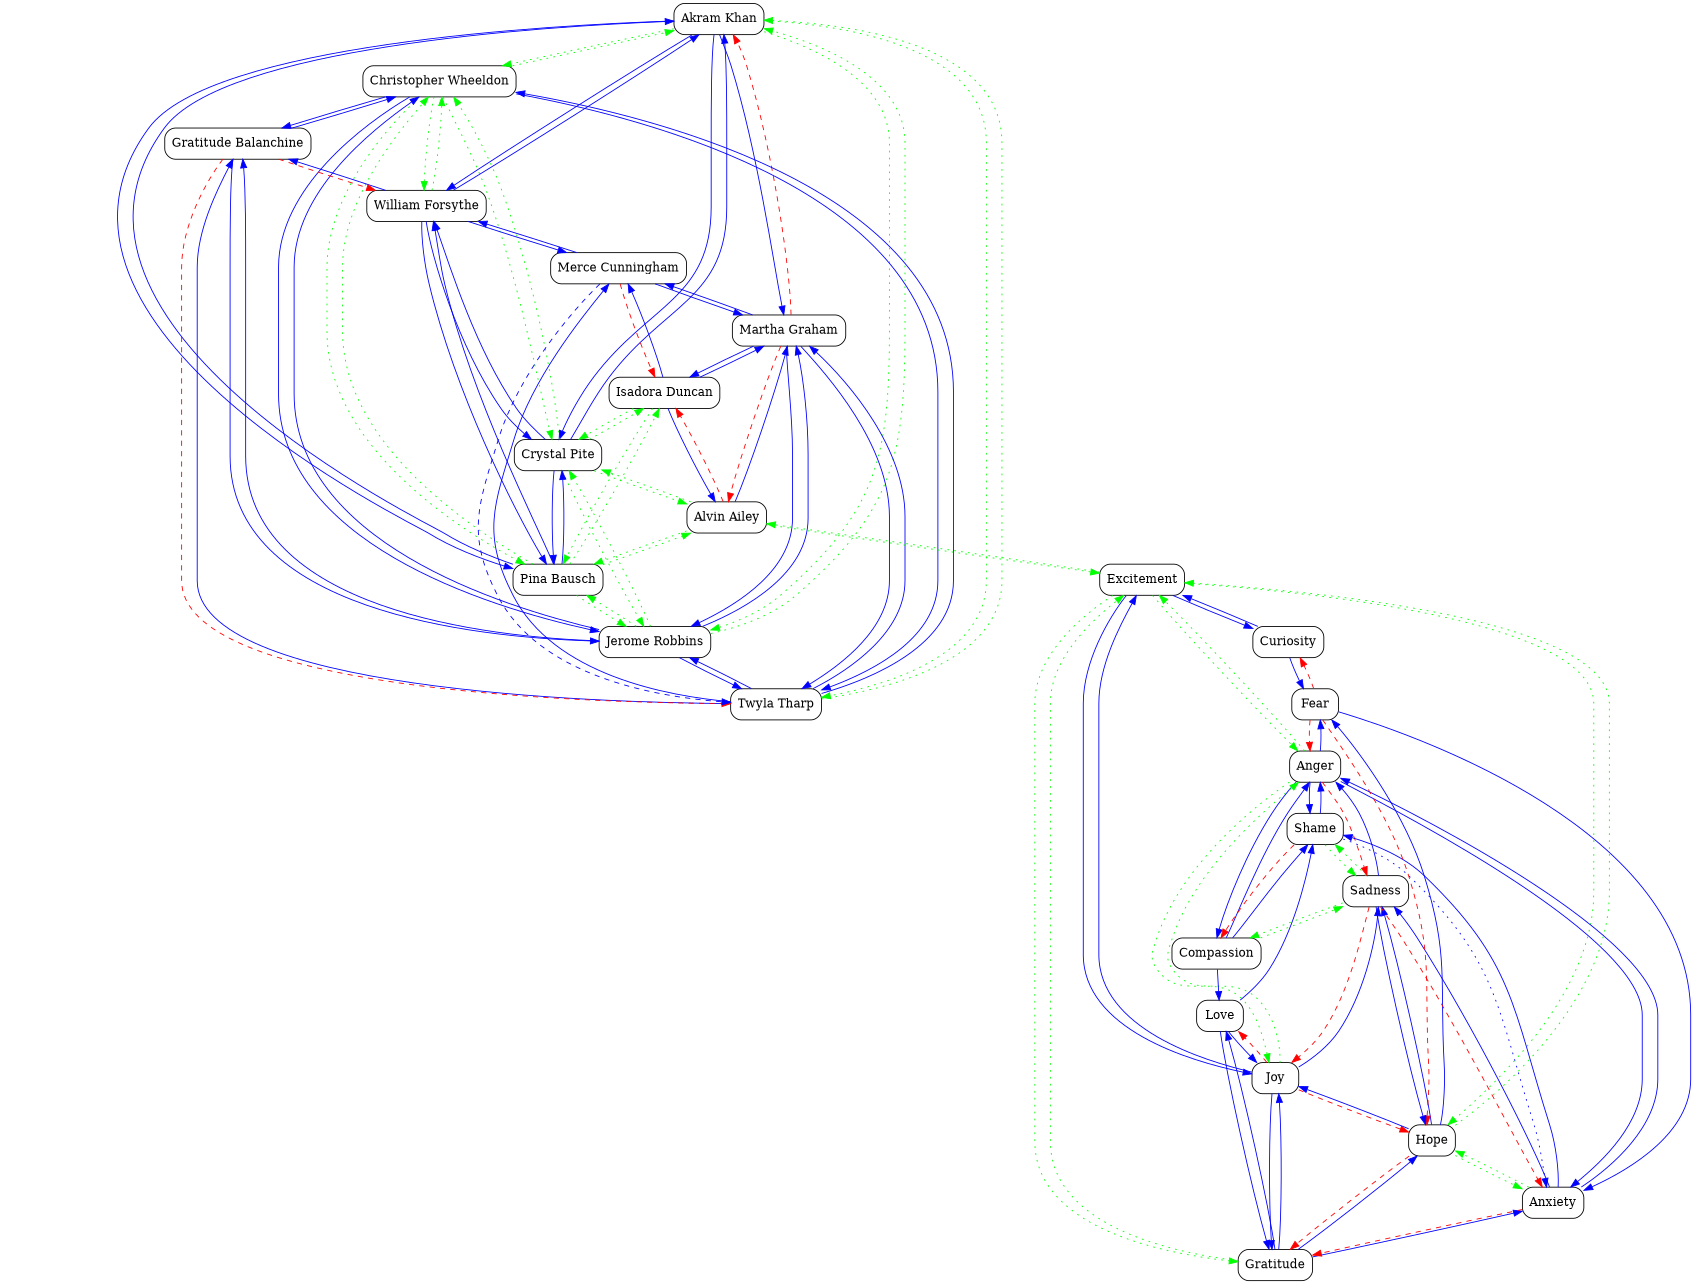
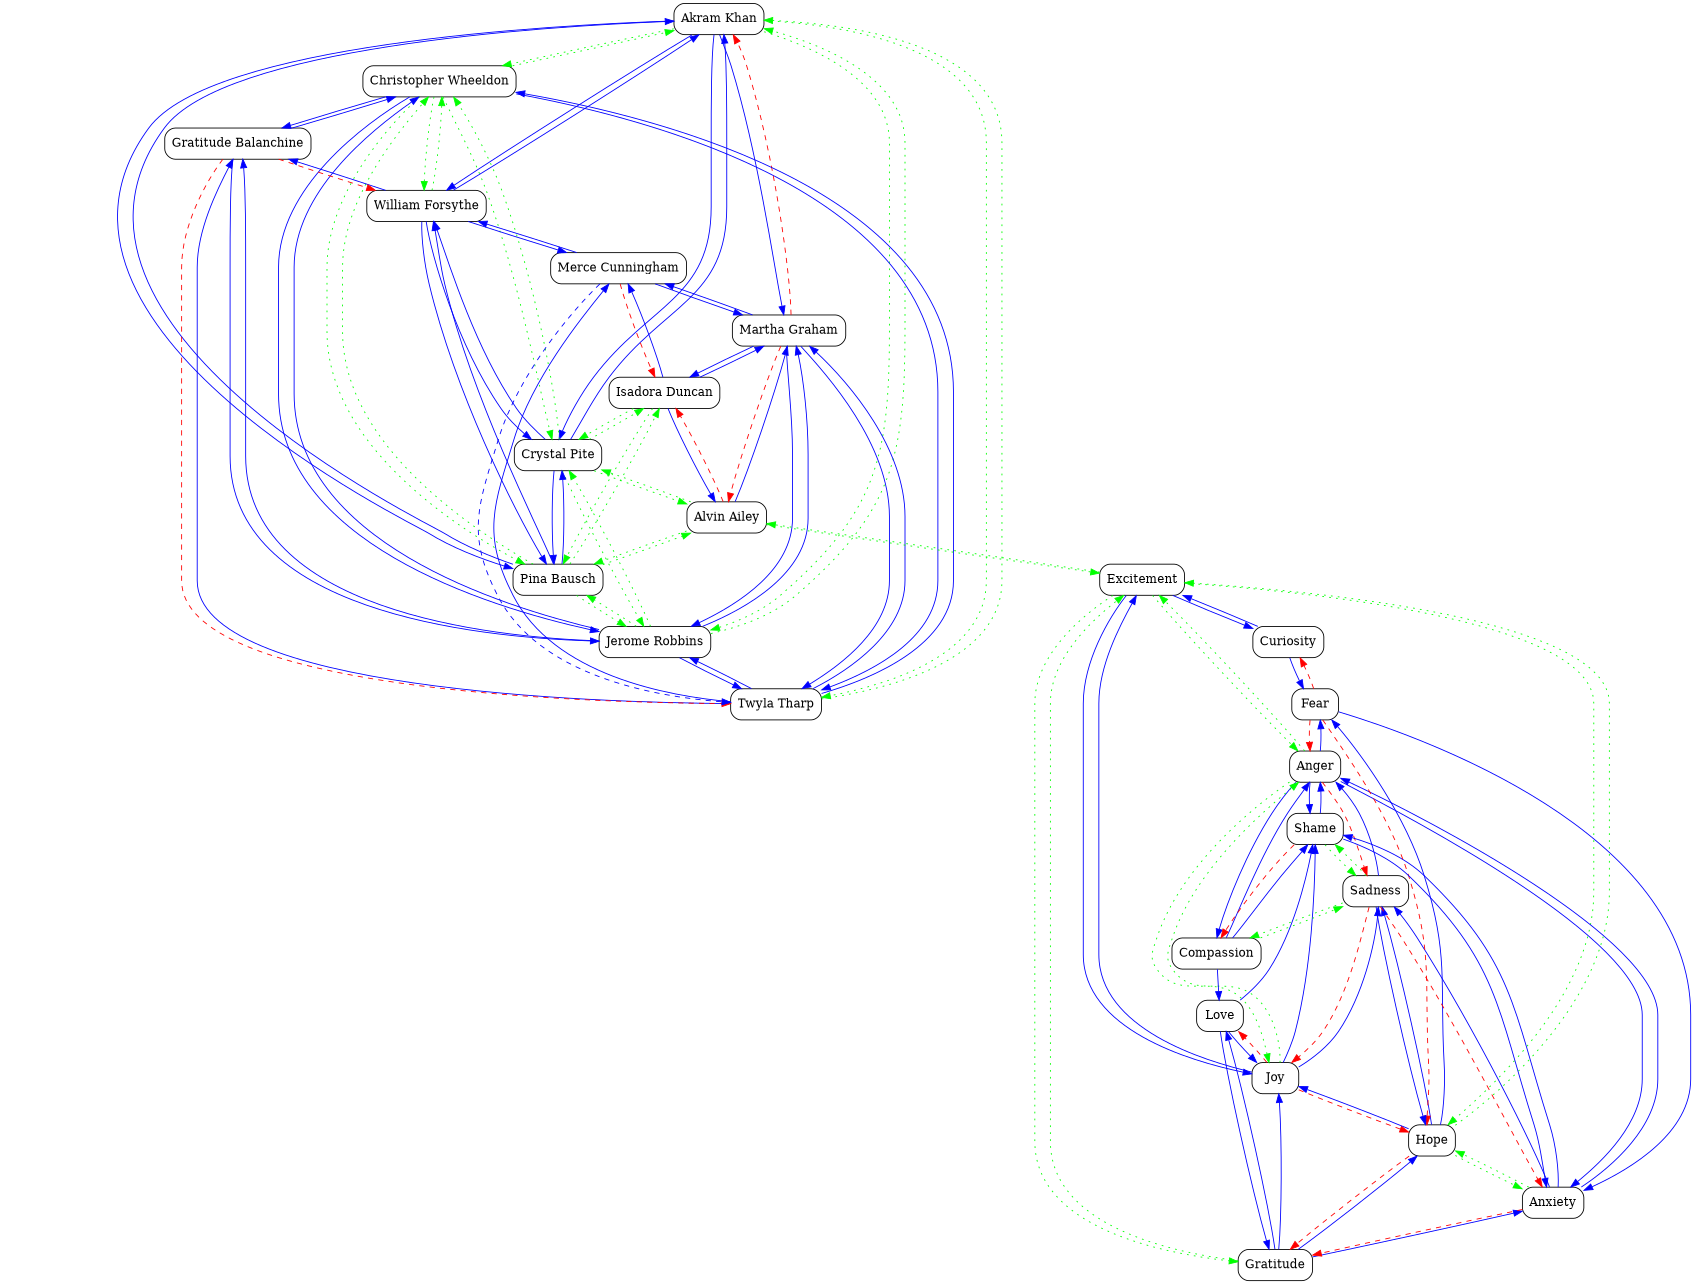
edge "Shame" -> "Anxiety": style dotted -> solid
edge "Joy" -> "Gratitude": now "Joy" -> "Shame"
